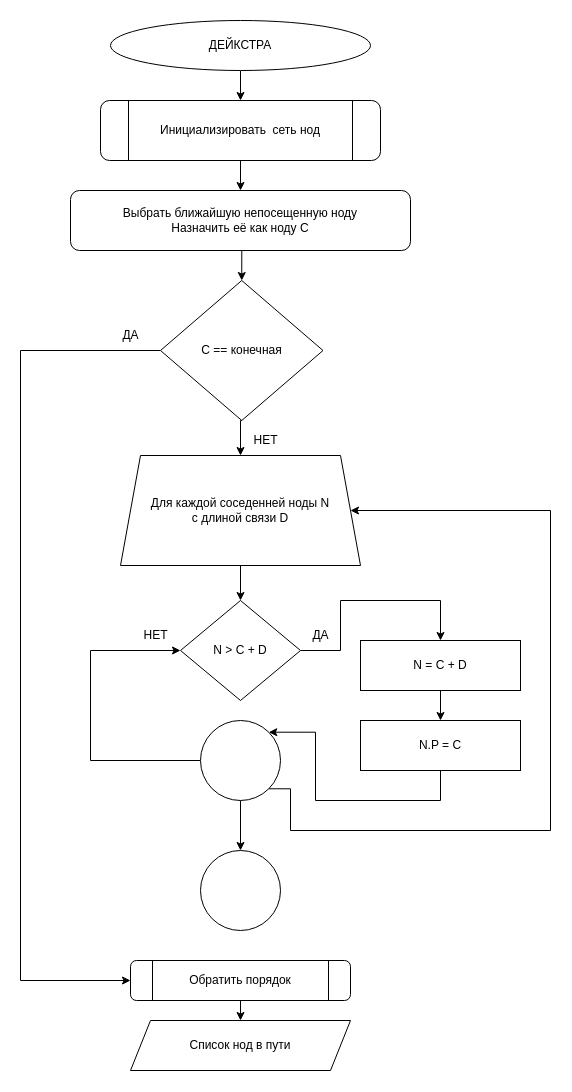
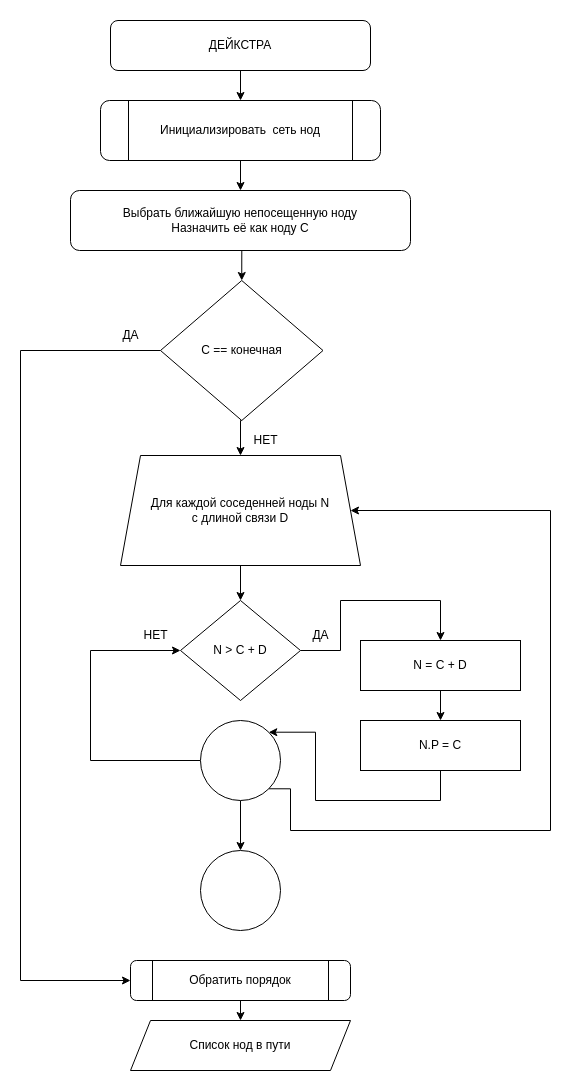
node "ДЕЙКСТРА": shape ellipse -> rounded rectangle
